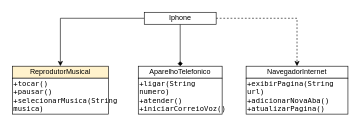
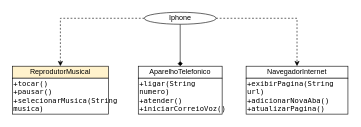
edge "Iphone" -> "ReprodutorMusical": style solid -> dashed
node "Iphone": shape rectangle -> ellipse
